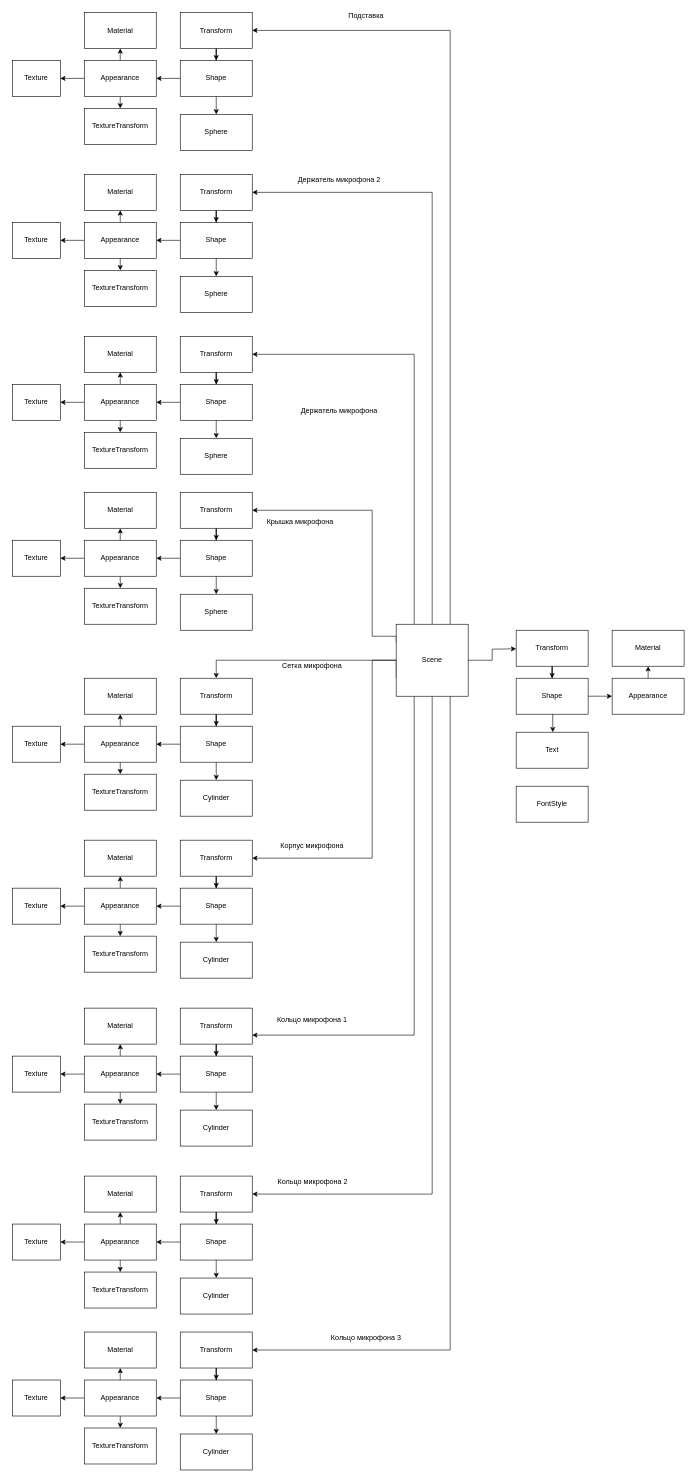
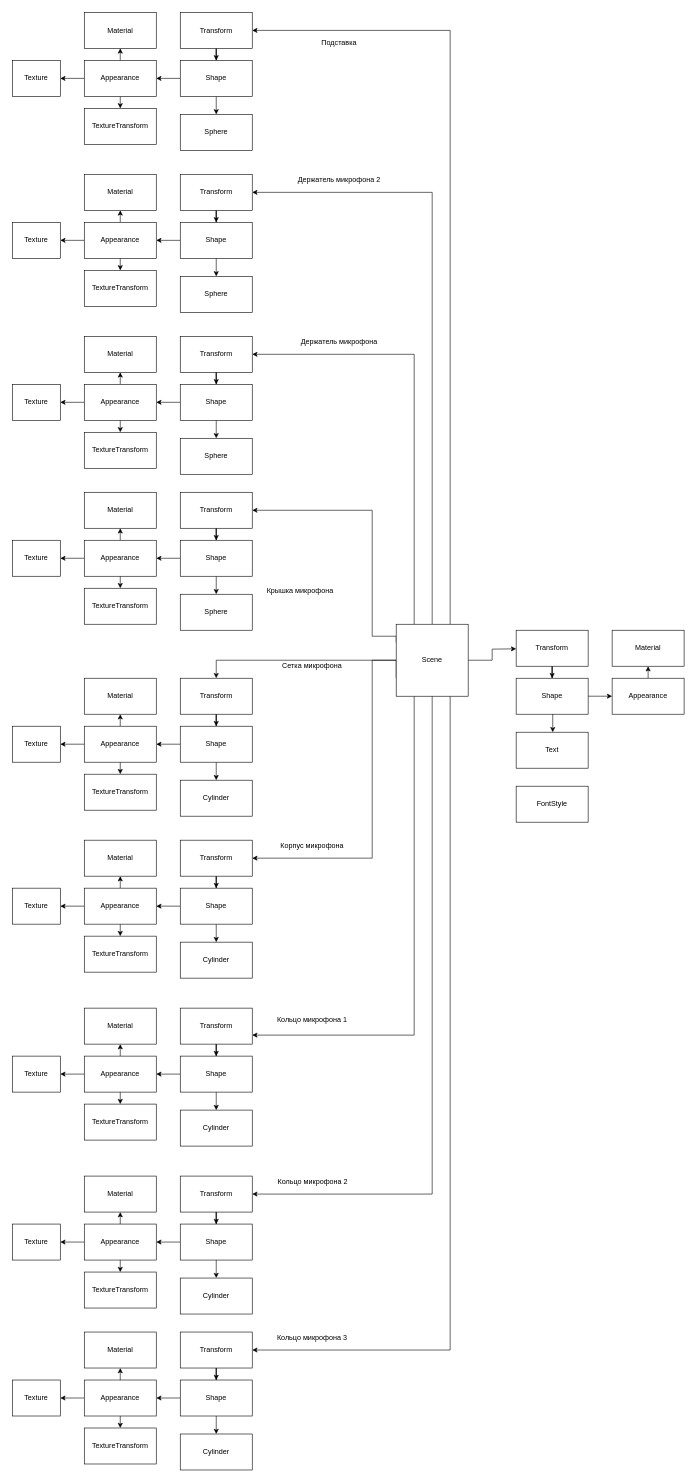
node "Подставка": moved (366, 15) -> (339, 42)
node "Держатель микрофона": moved (339, 411) -> (339, 342)
node "Крышка микрофона": moved (300, 522) -> (300, 591)
node "Кольцо микрофона 3": moved (366, 1338) -> (312, 1338)
